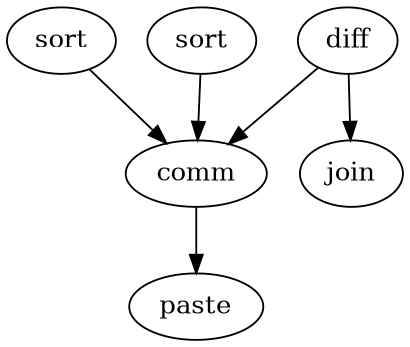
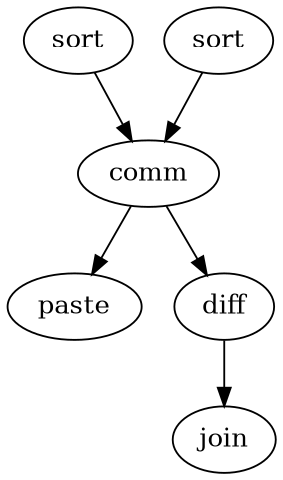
edge "diff" -> "comm": reversed
